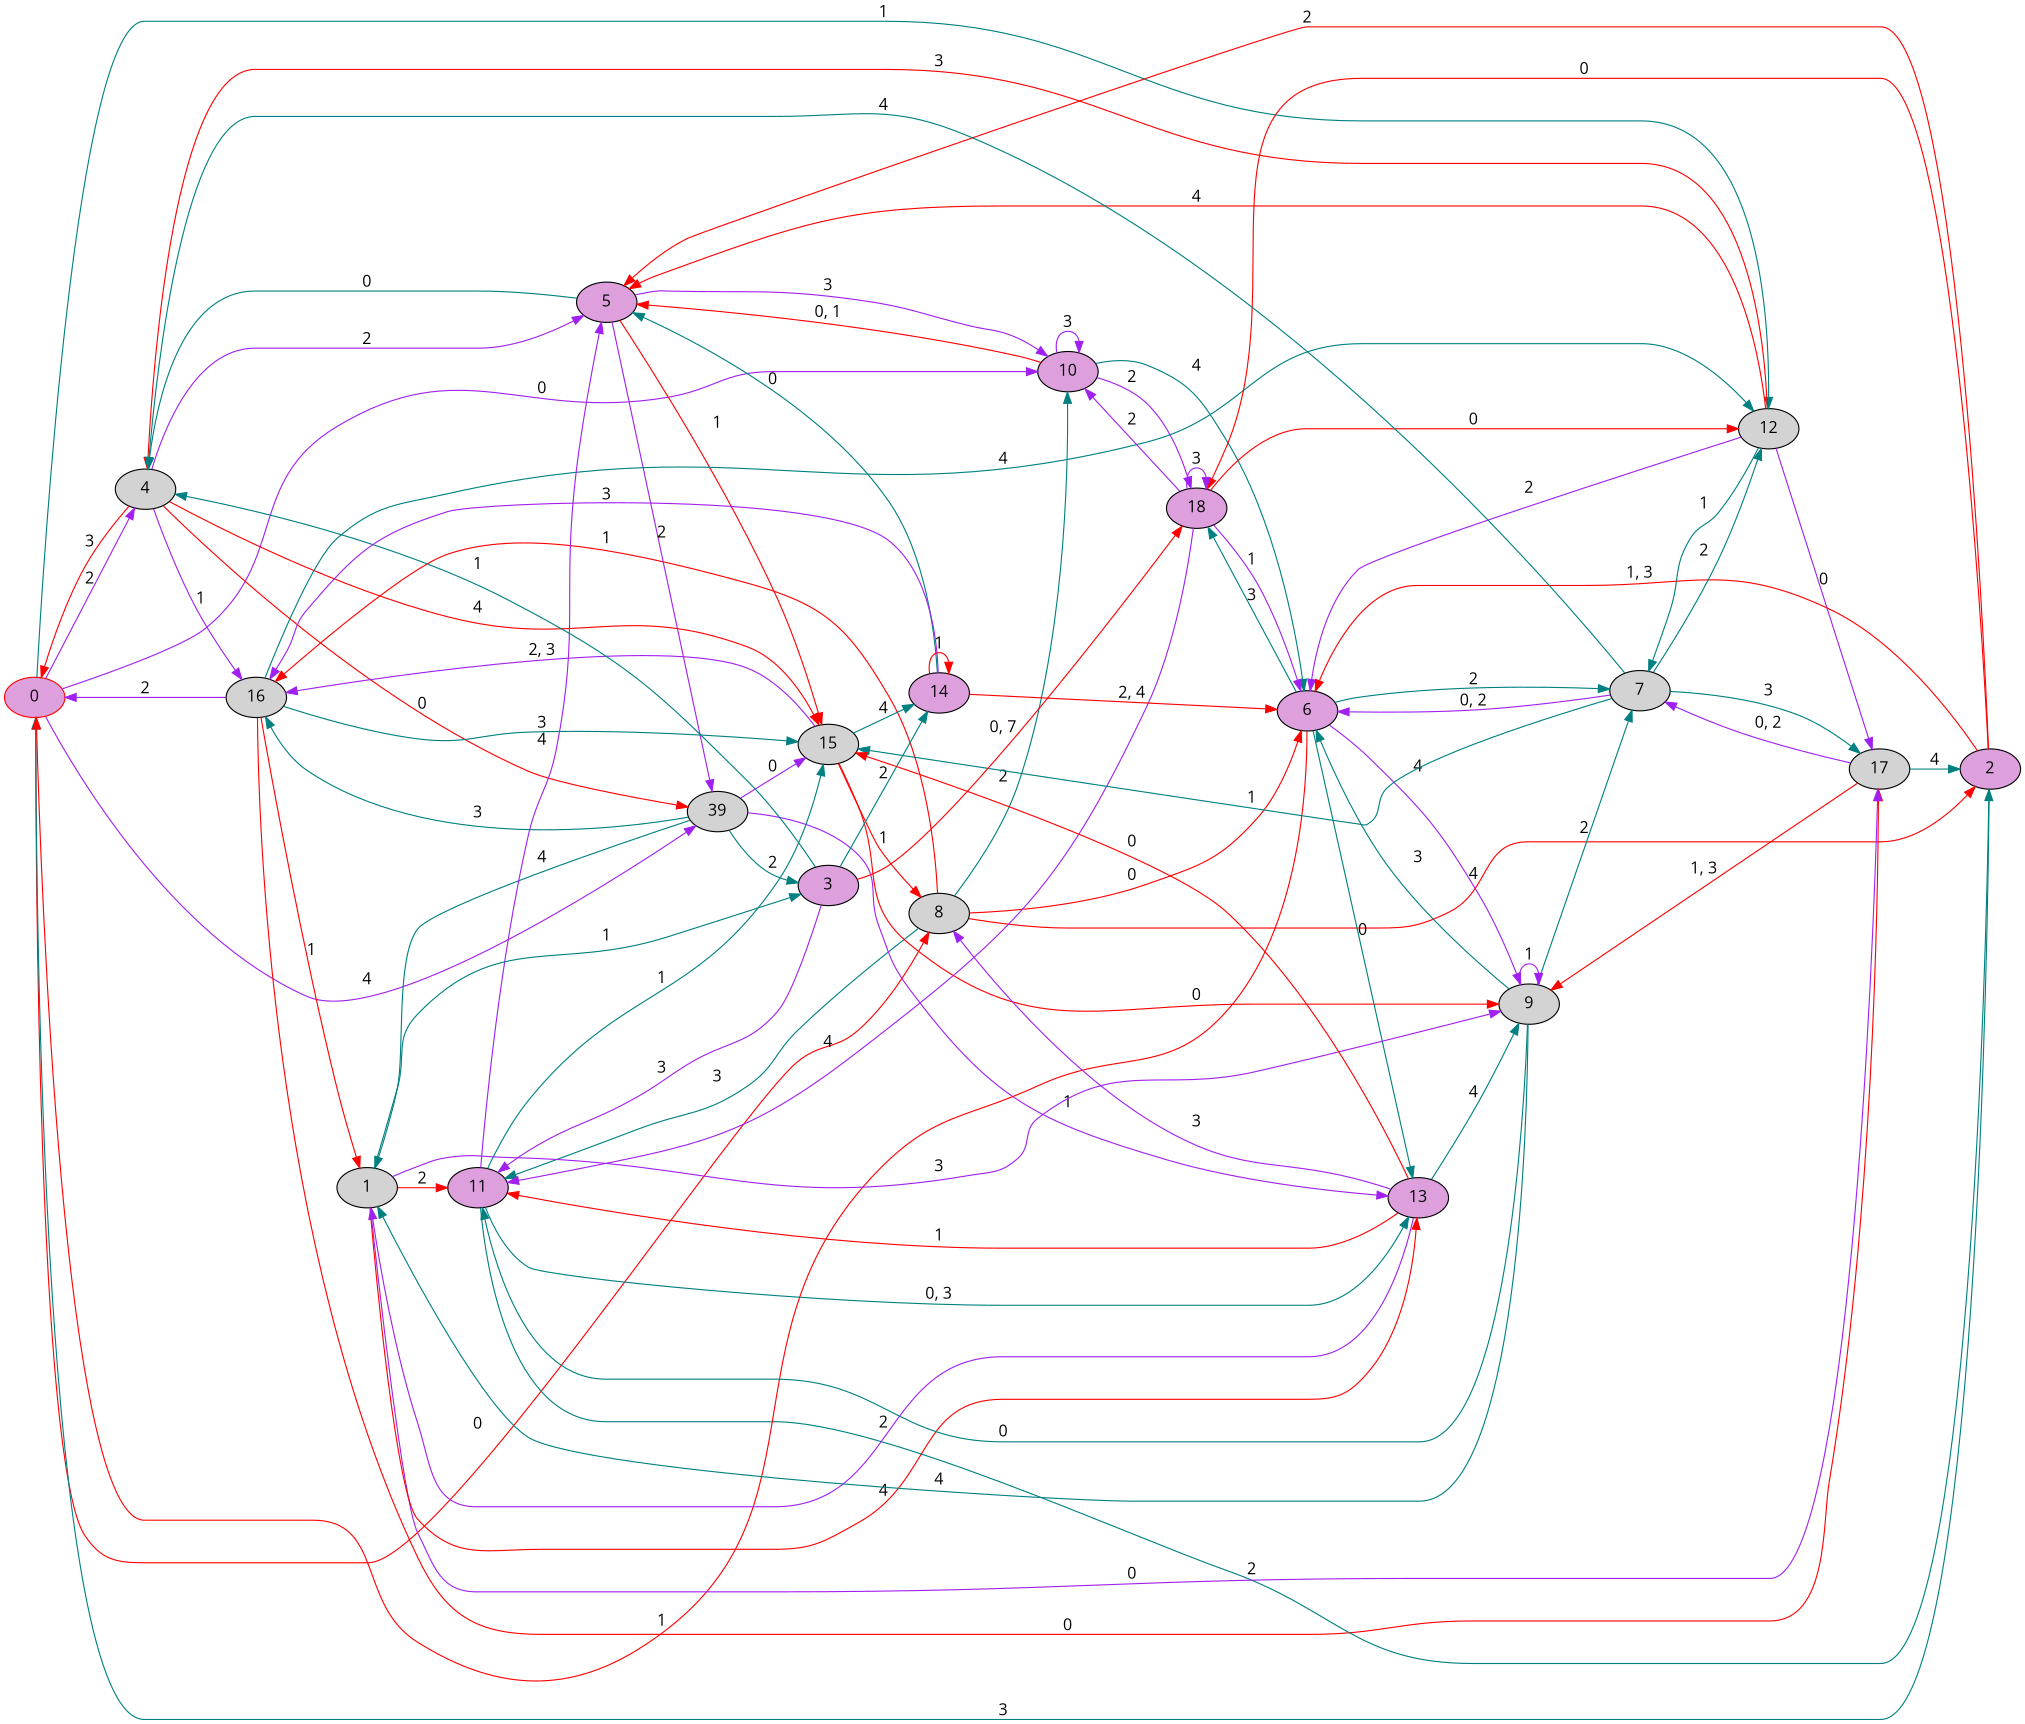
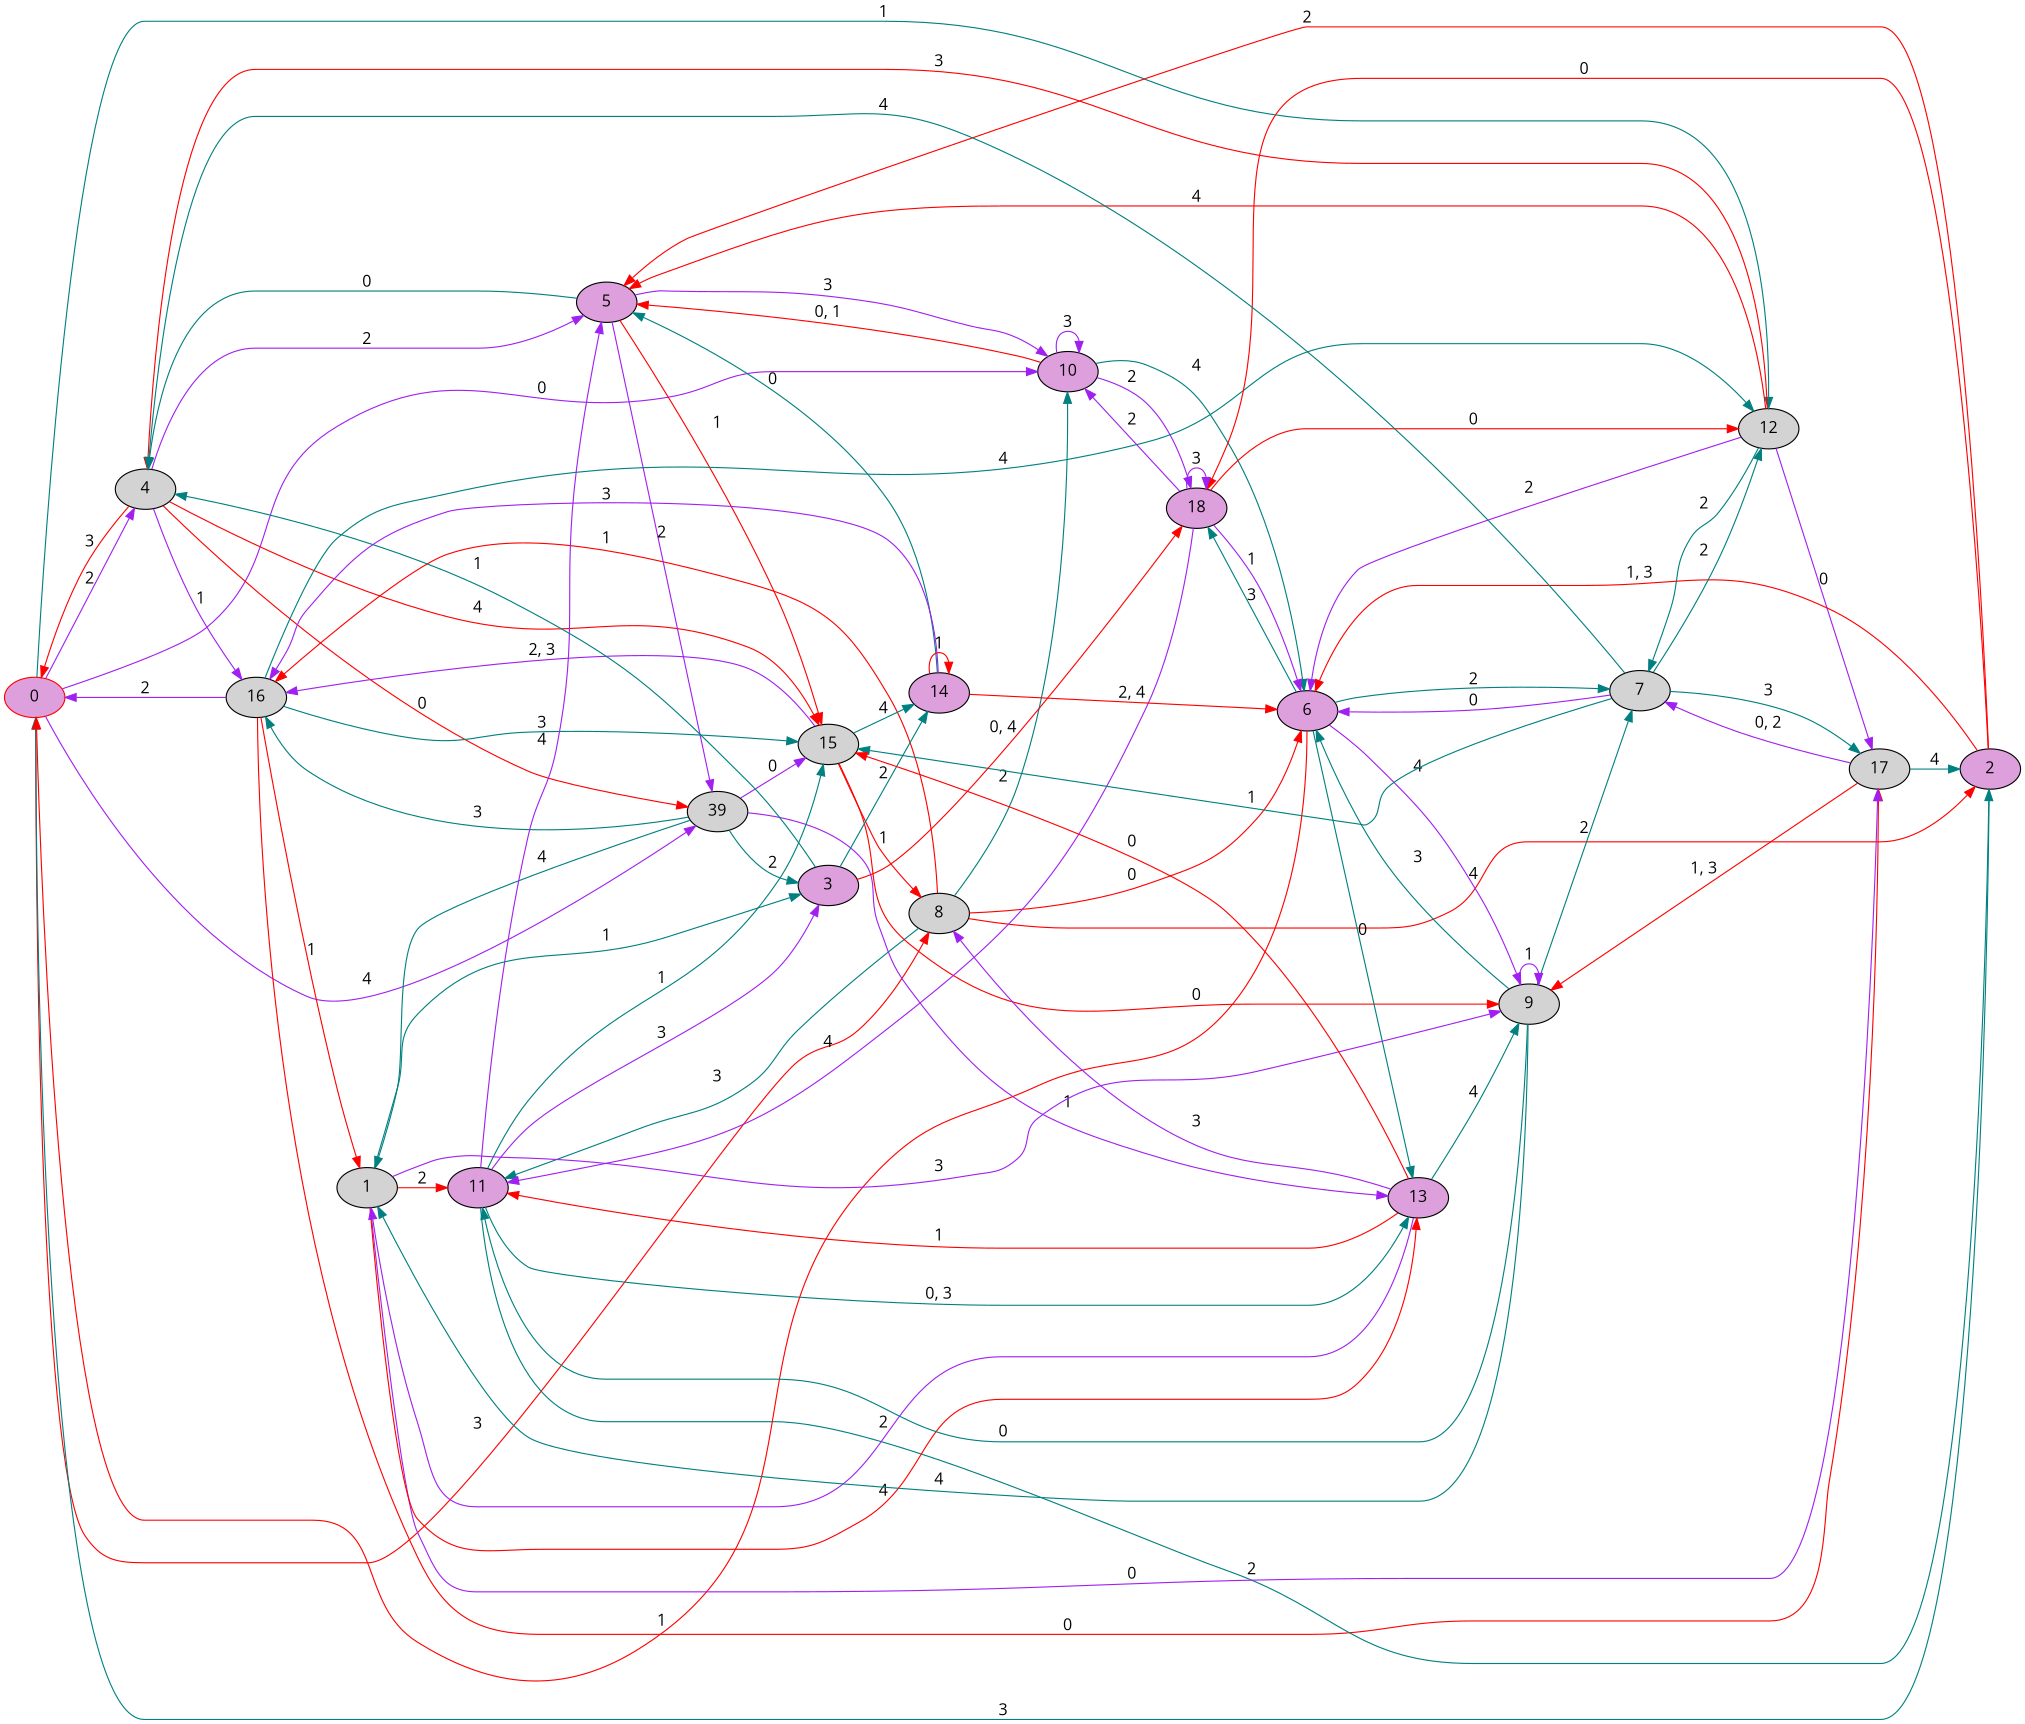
edge "12" -> "7": label "1" -> "2"
edge "7" -> "6": label "0, 2" -> "0"
edge "3" -> "18": label "0, 7" -> "0, 4"
edge "3" -> "11": reversed
edge "0" -> "8": label "0" -> "3"
